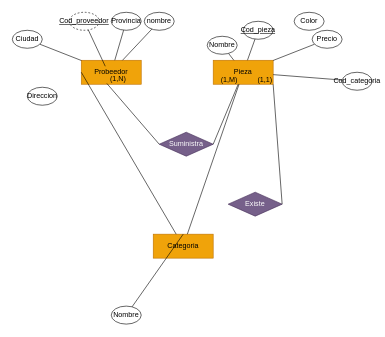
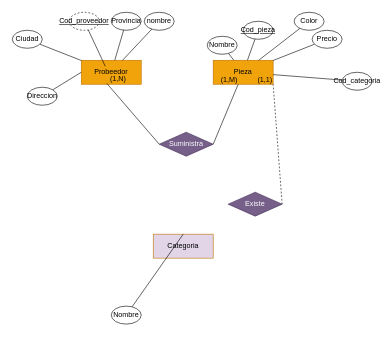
edge "Pieza" -- "Existe": style solid -> dashed
edge "Probeedor" -- "Categoria": now "Probeedor" -- "Direccion"
edge "Pieza" -- "Categoria": now "Pieza" -- "Color"
node "Categoria": fillcolor #f0a30a -> #e1d5e7
